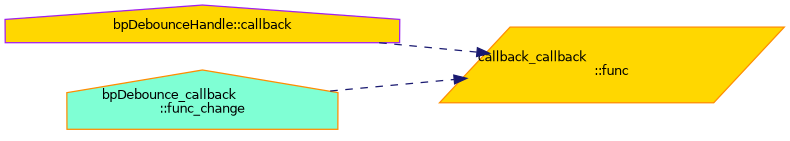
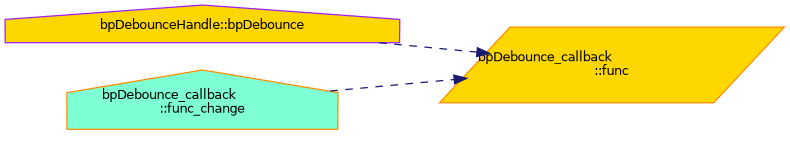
node "bpDebounceHandle::callback": label "bpDebounceHandle::callback" -> "bpDebounceHandle::bpDebounce"
node "callback_callback ::func": label "callback_callback ::func" -> "bpDebounce_callback ::func"
